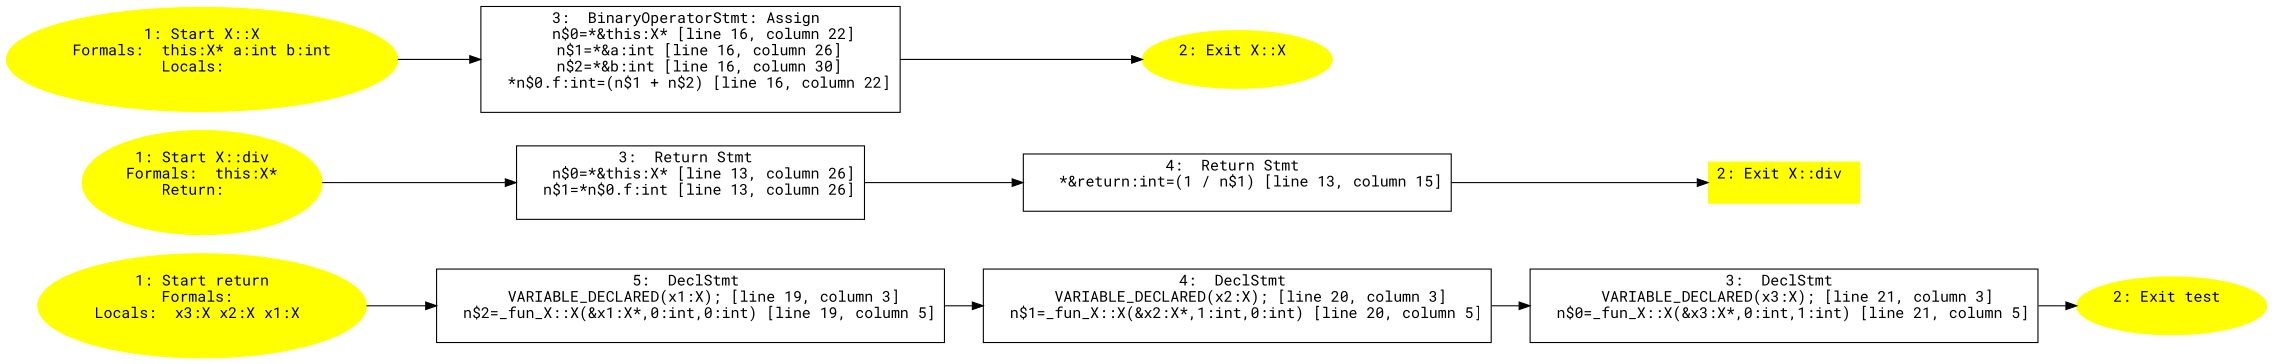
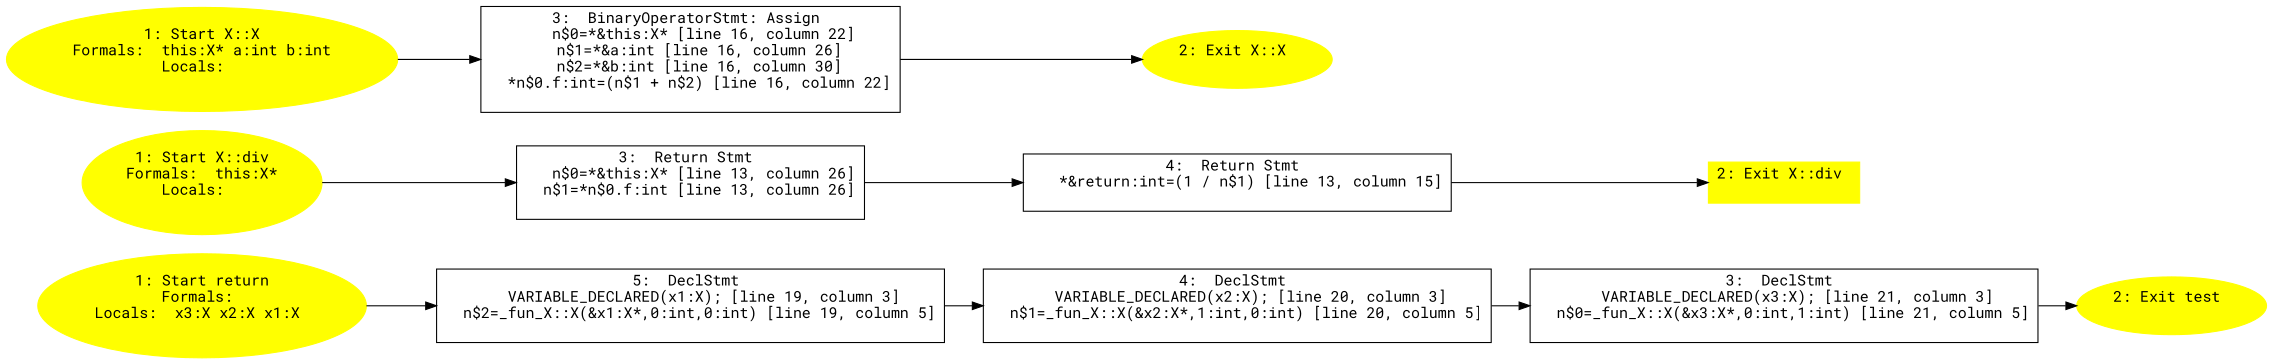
node "1: Start X::div Formals:  this:X* Return:": label "1: Start X::div Formals:  this:X* Return:" -> "1: Start X::div Formals:  this:X* Locals:"
